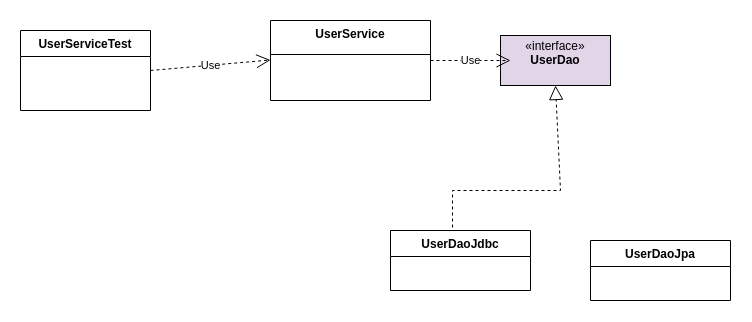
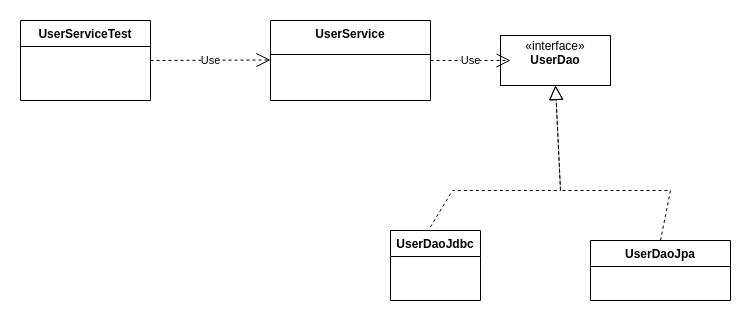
node "«interface» UserDao": fillcolor #e1d5e7 -> #ffffff
node "UserServiceTest": moved (86, 71) -> (86, 61)
edge "UserDaoJpa" -> "«interface» UserDao": added
node "UserDaoJdbc": size 140x60 -> 90x70
